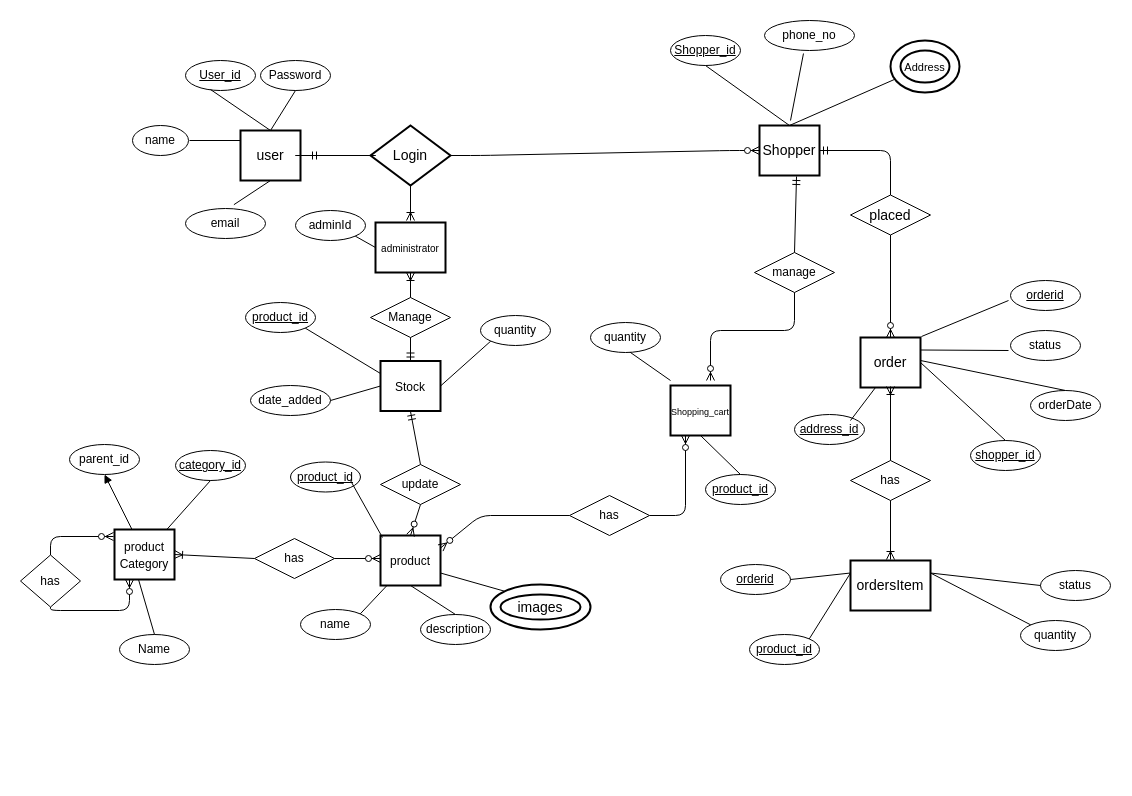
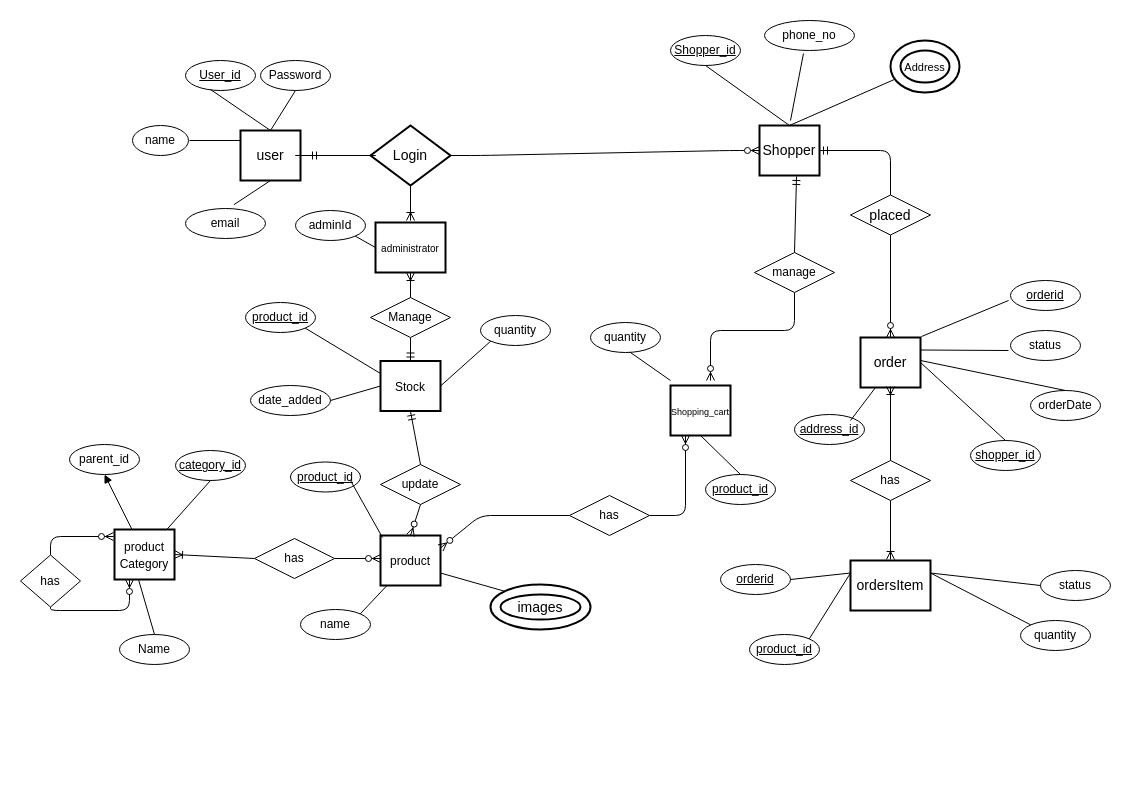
edge "product" -- "description": removed
node "description": removed
